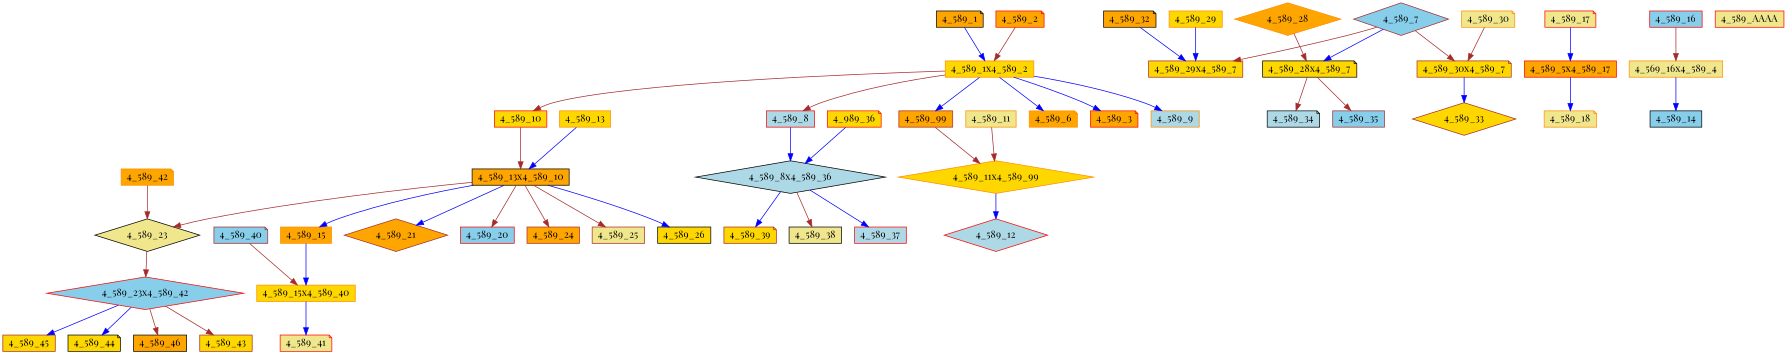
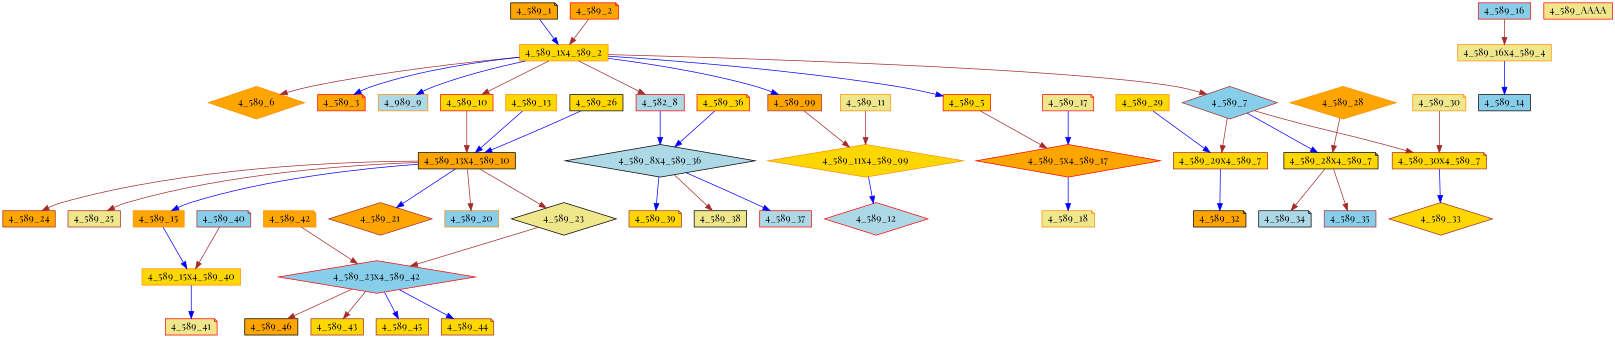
edge "4_589_32" -> "4_589_29x4_589_7": reversed
edge "4_589_1x4_589_2" -> "4_589_7": added
node "4_589_5x4_589_17": shape box -> diamond
node "4_569_16x4_589_4": label "4_569_16x4_589_4" -> "4_589_16x4_589_4"
edge "4_589_1x4_589_2" -> "4_589_6": color blue -> brown
node "4_589_5": added
node "4_589_8": label "4_589_8" -> "4_582_8"
node "4_989_36": label "4_989_36" -> "4_589_36"
node "4_589_6": shape note -> diamond
node "4_589_9": label "4_589_9" -> "4_989_9"
edge "4_589_42" -> "4_589_23": now "4_589_42" -> "4_589_23x4_589_42"
edge "4_589_13x4_589_10" -> "4_589_26": reversed
node "4_589_20": color red -> darkorange
node "4_589_44": color black -> brown
